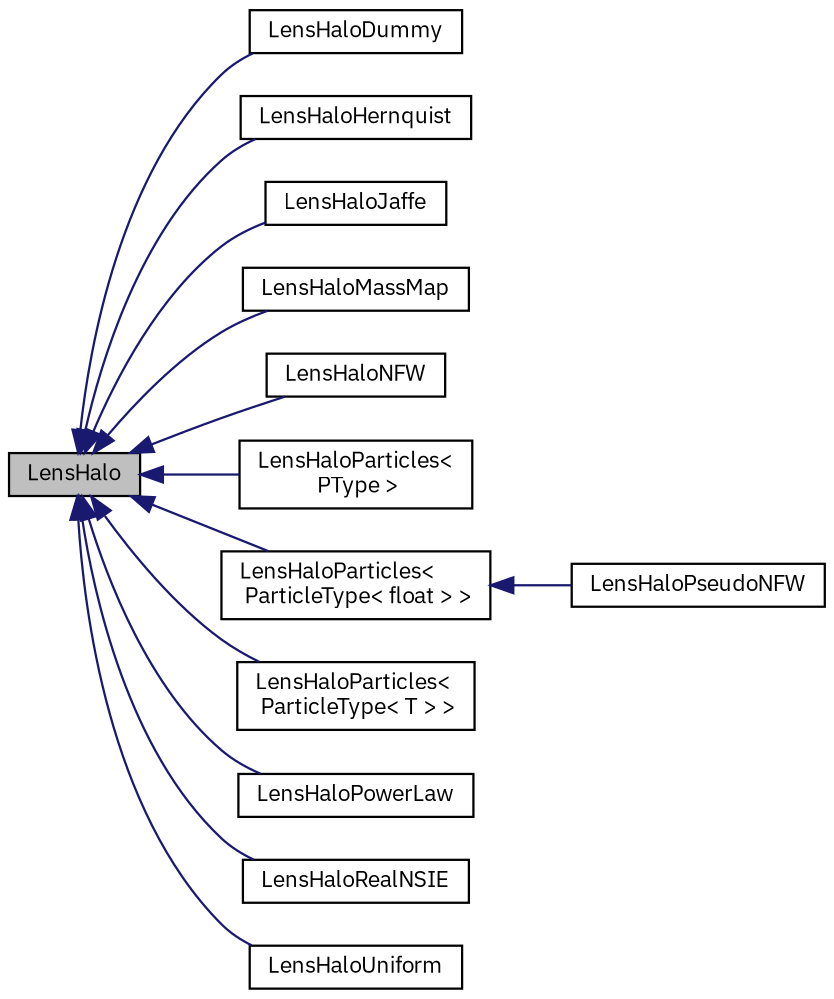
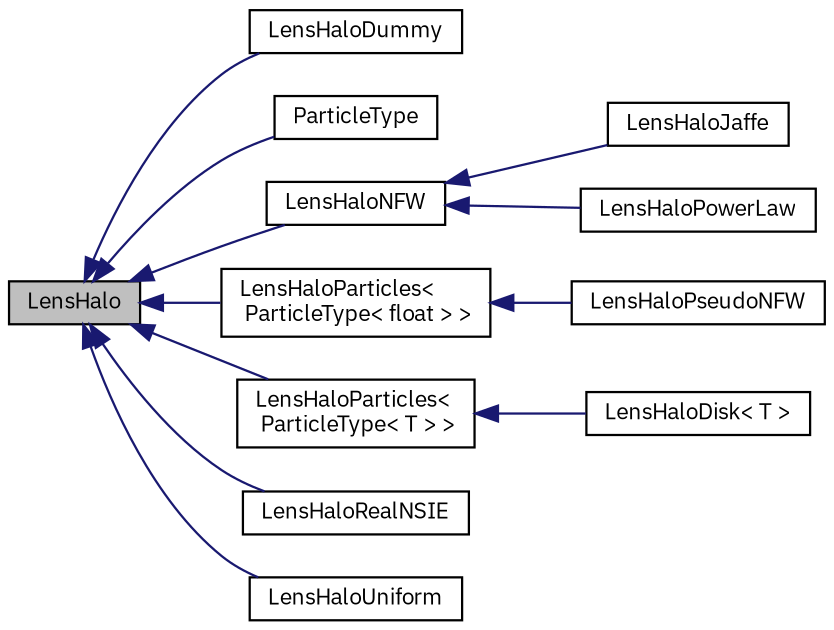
node "LensHaloHernquist": label "LensHaloHernquist" -> "ParticleType"
node "LensHaloMassMap": removed
edge "LensHaloJaffe" -> "LensHalo": now "LensHaloJaffe" -> "LensHaloNFW"
node "LensHaloDisk< T >": added
node "LensHaloParticles< PType >": removed
edge "LensHaloPowerLaw" -> "LensHalo": now "LensHaloPowerLaw" -> "LensHaloNFW"
